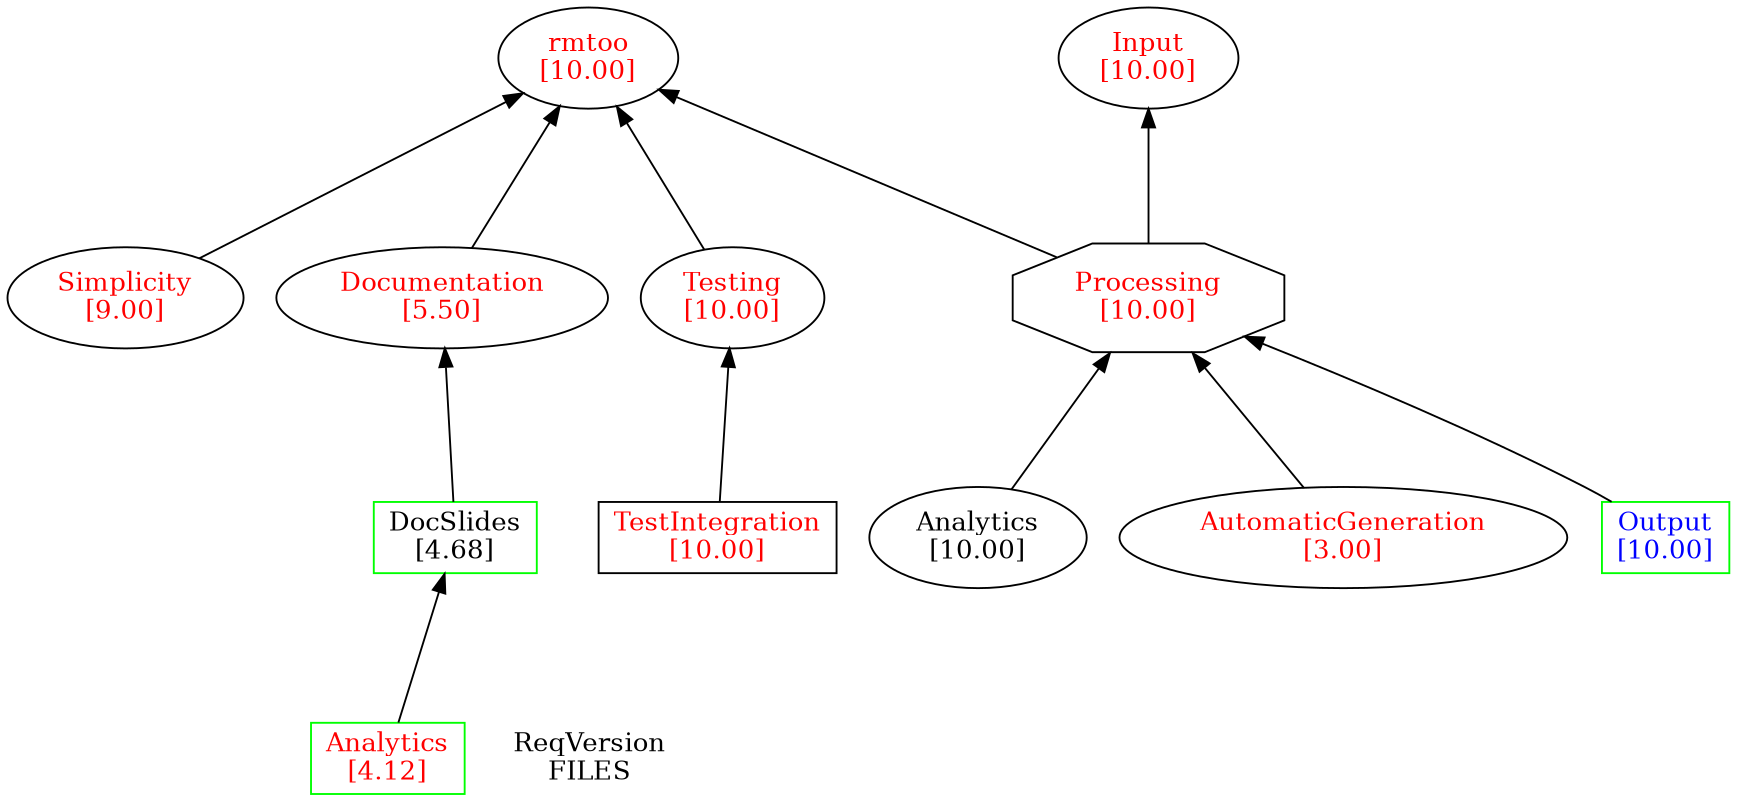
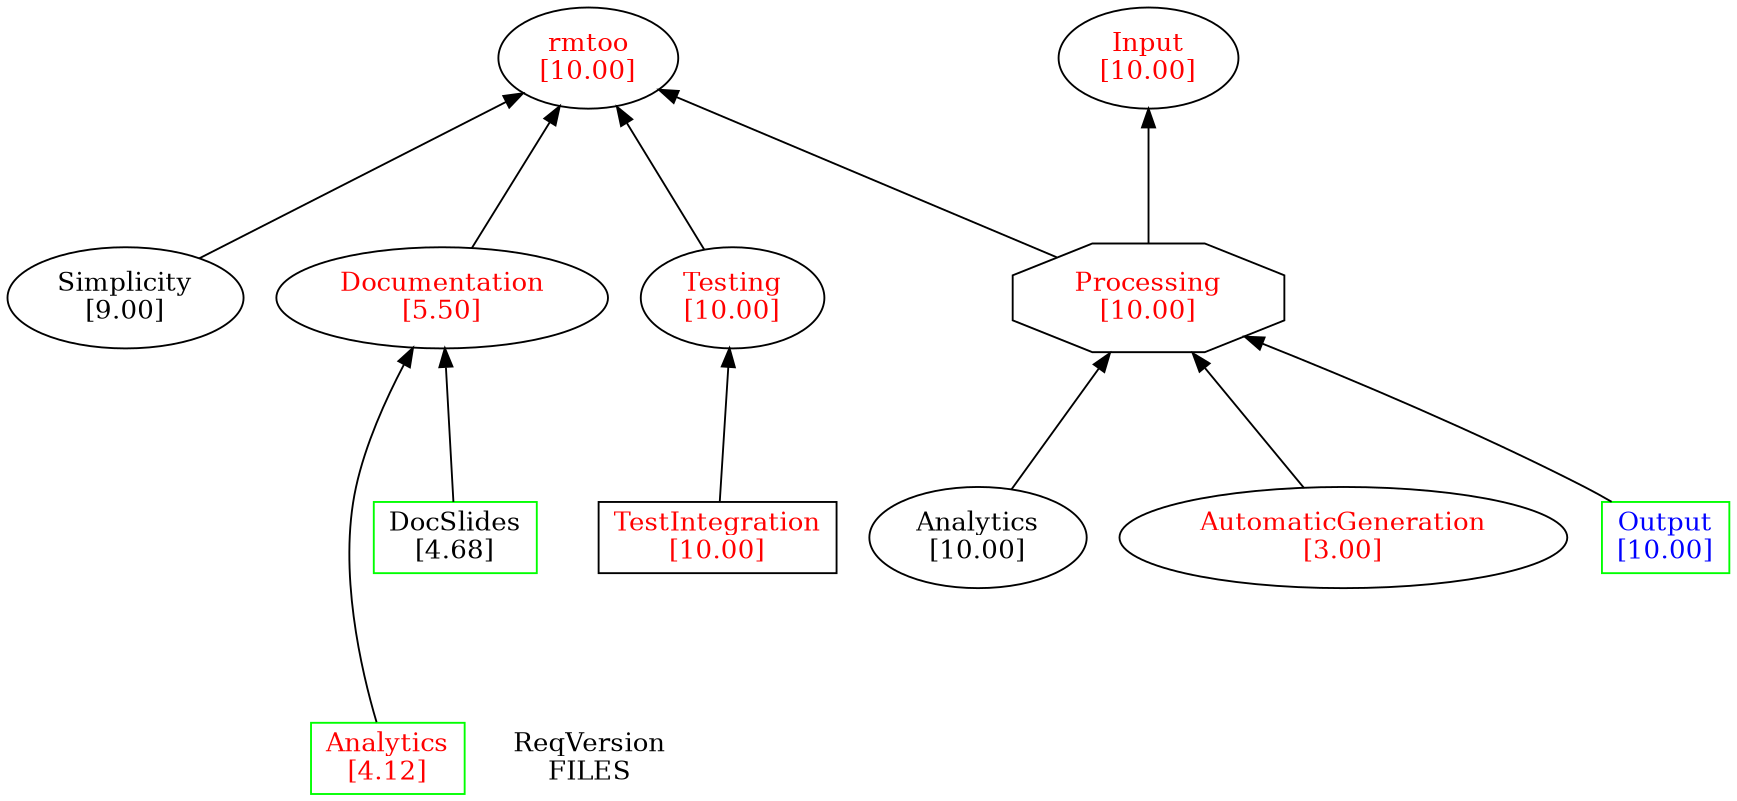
node "Simplicity [9.00]": fontcolor red -> black
edge "Analytics [4.12]" -> "DocSlides [4.68]": now "Analytics [4.12]" -> "Documentation [5.50]"
